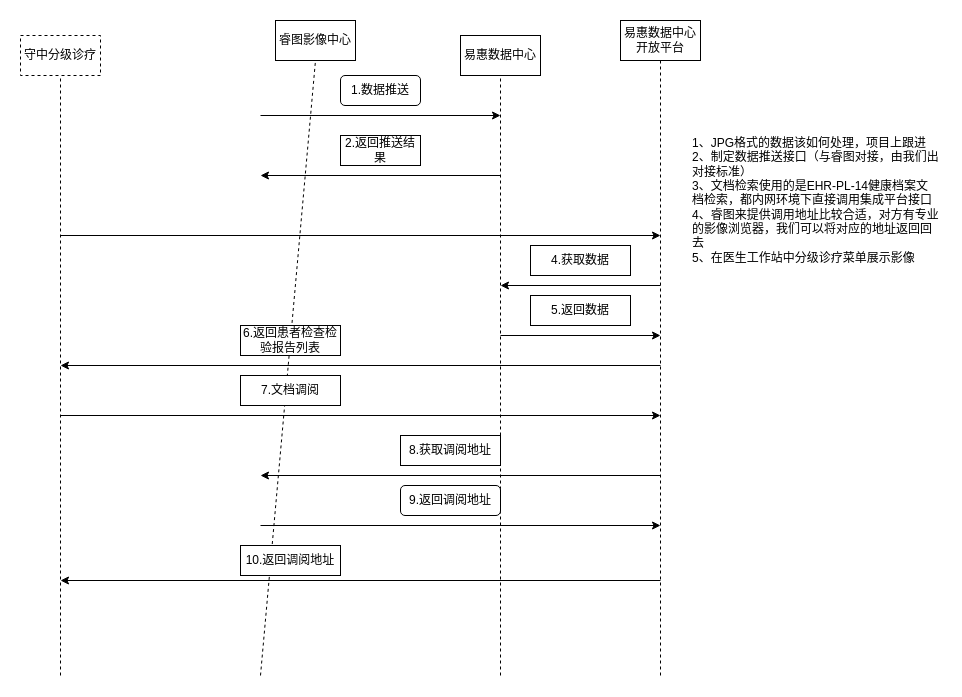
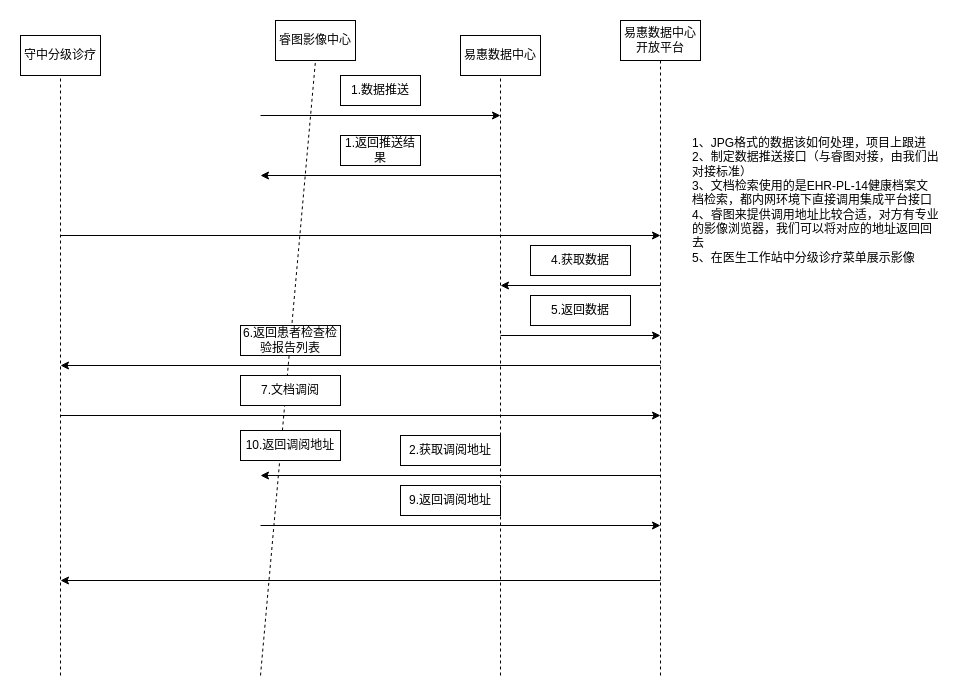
node "守中分级诊疗": style dashed -> solid
node "1.数据推送": shape rounded rectangle -> rectangle
node "2.返回推送结果": label "2.返回推送结果" -> "1.返回推送结果"
node "8.获取调阅地址": label "8.获取调阅地址" -> "2.获取调阅地址"
node "9.返回调阅地址": shape rounded rectangle -> rectangle
node "10.返回调阅地址": moved (291, 561) -> (291, 446)
